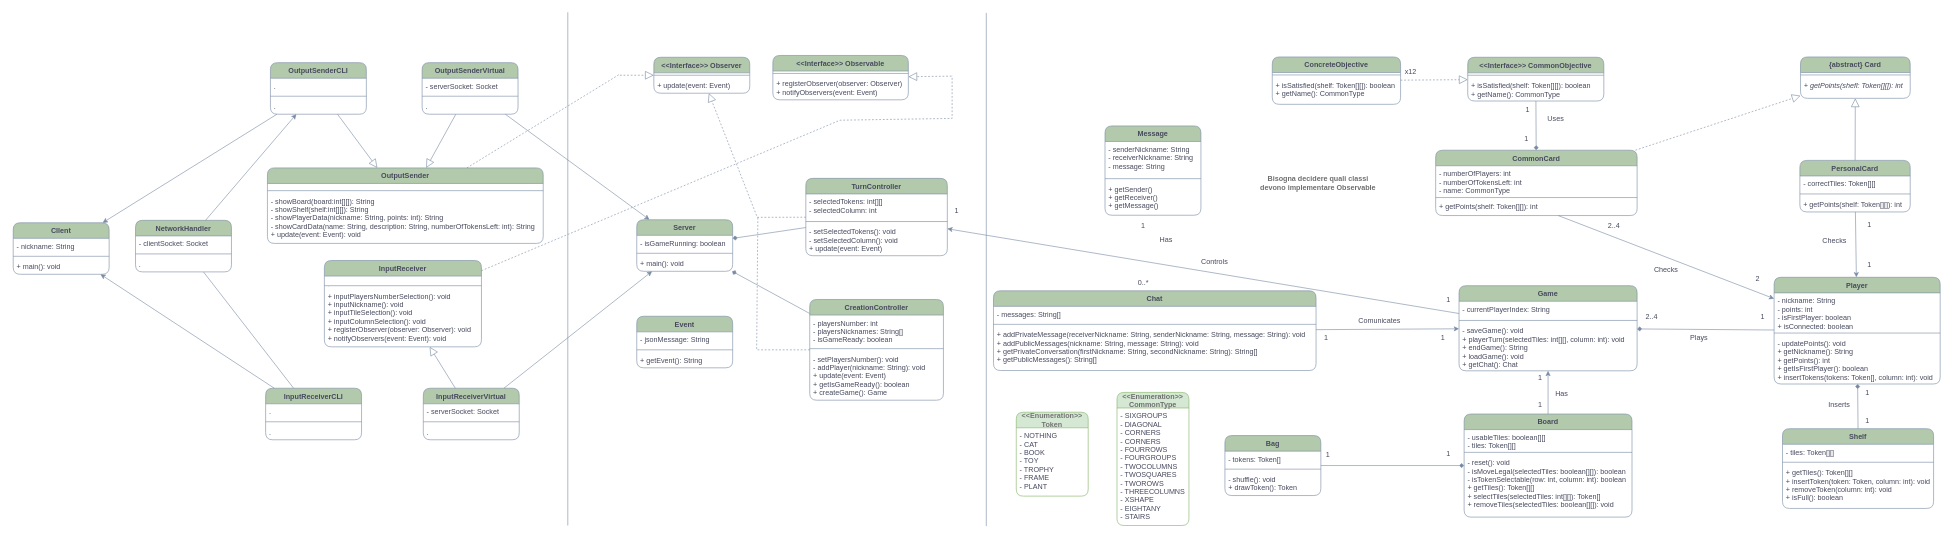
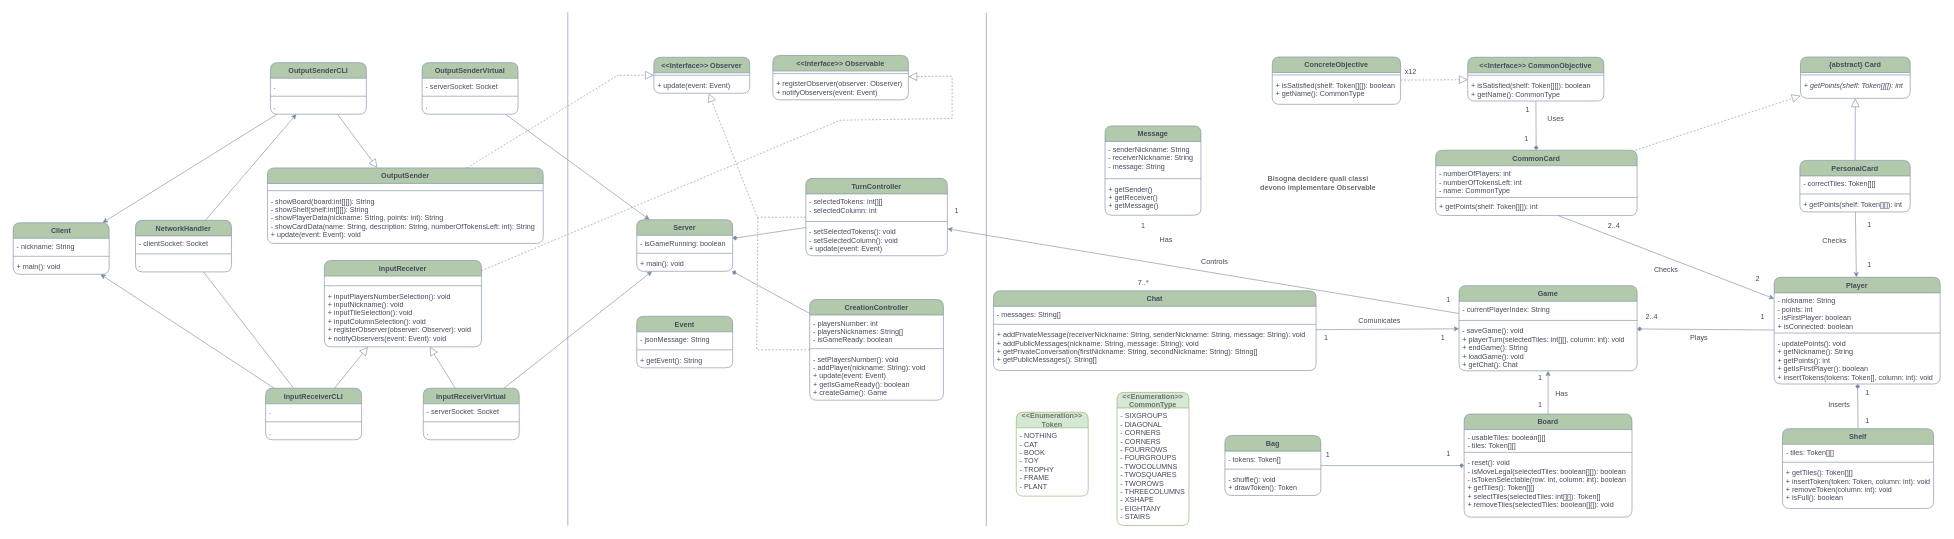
edge "OutputSenderVirtual" -> "OutputSender": removed
node "0..*": label "0..*" -> "7..*"
edge "InputReceiverCLI" -> "InputReceiver": added
